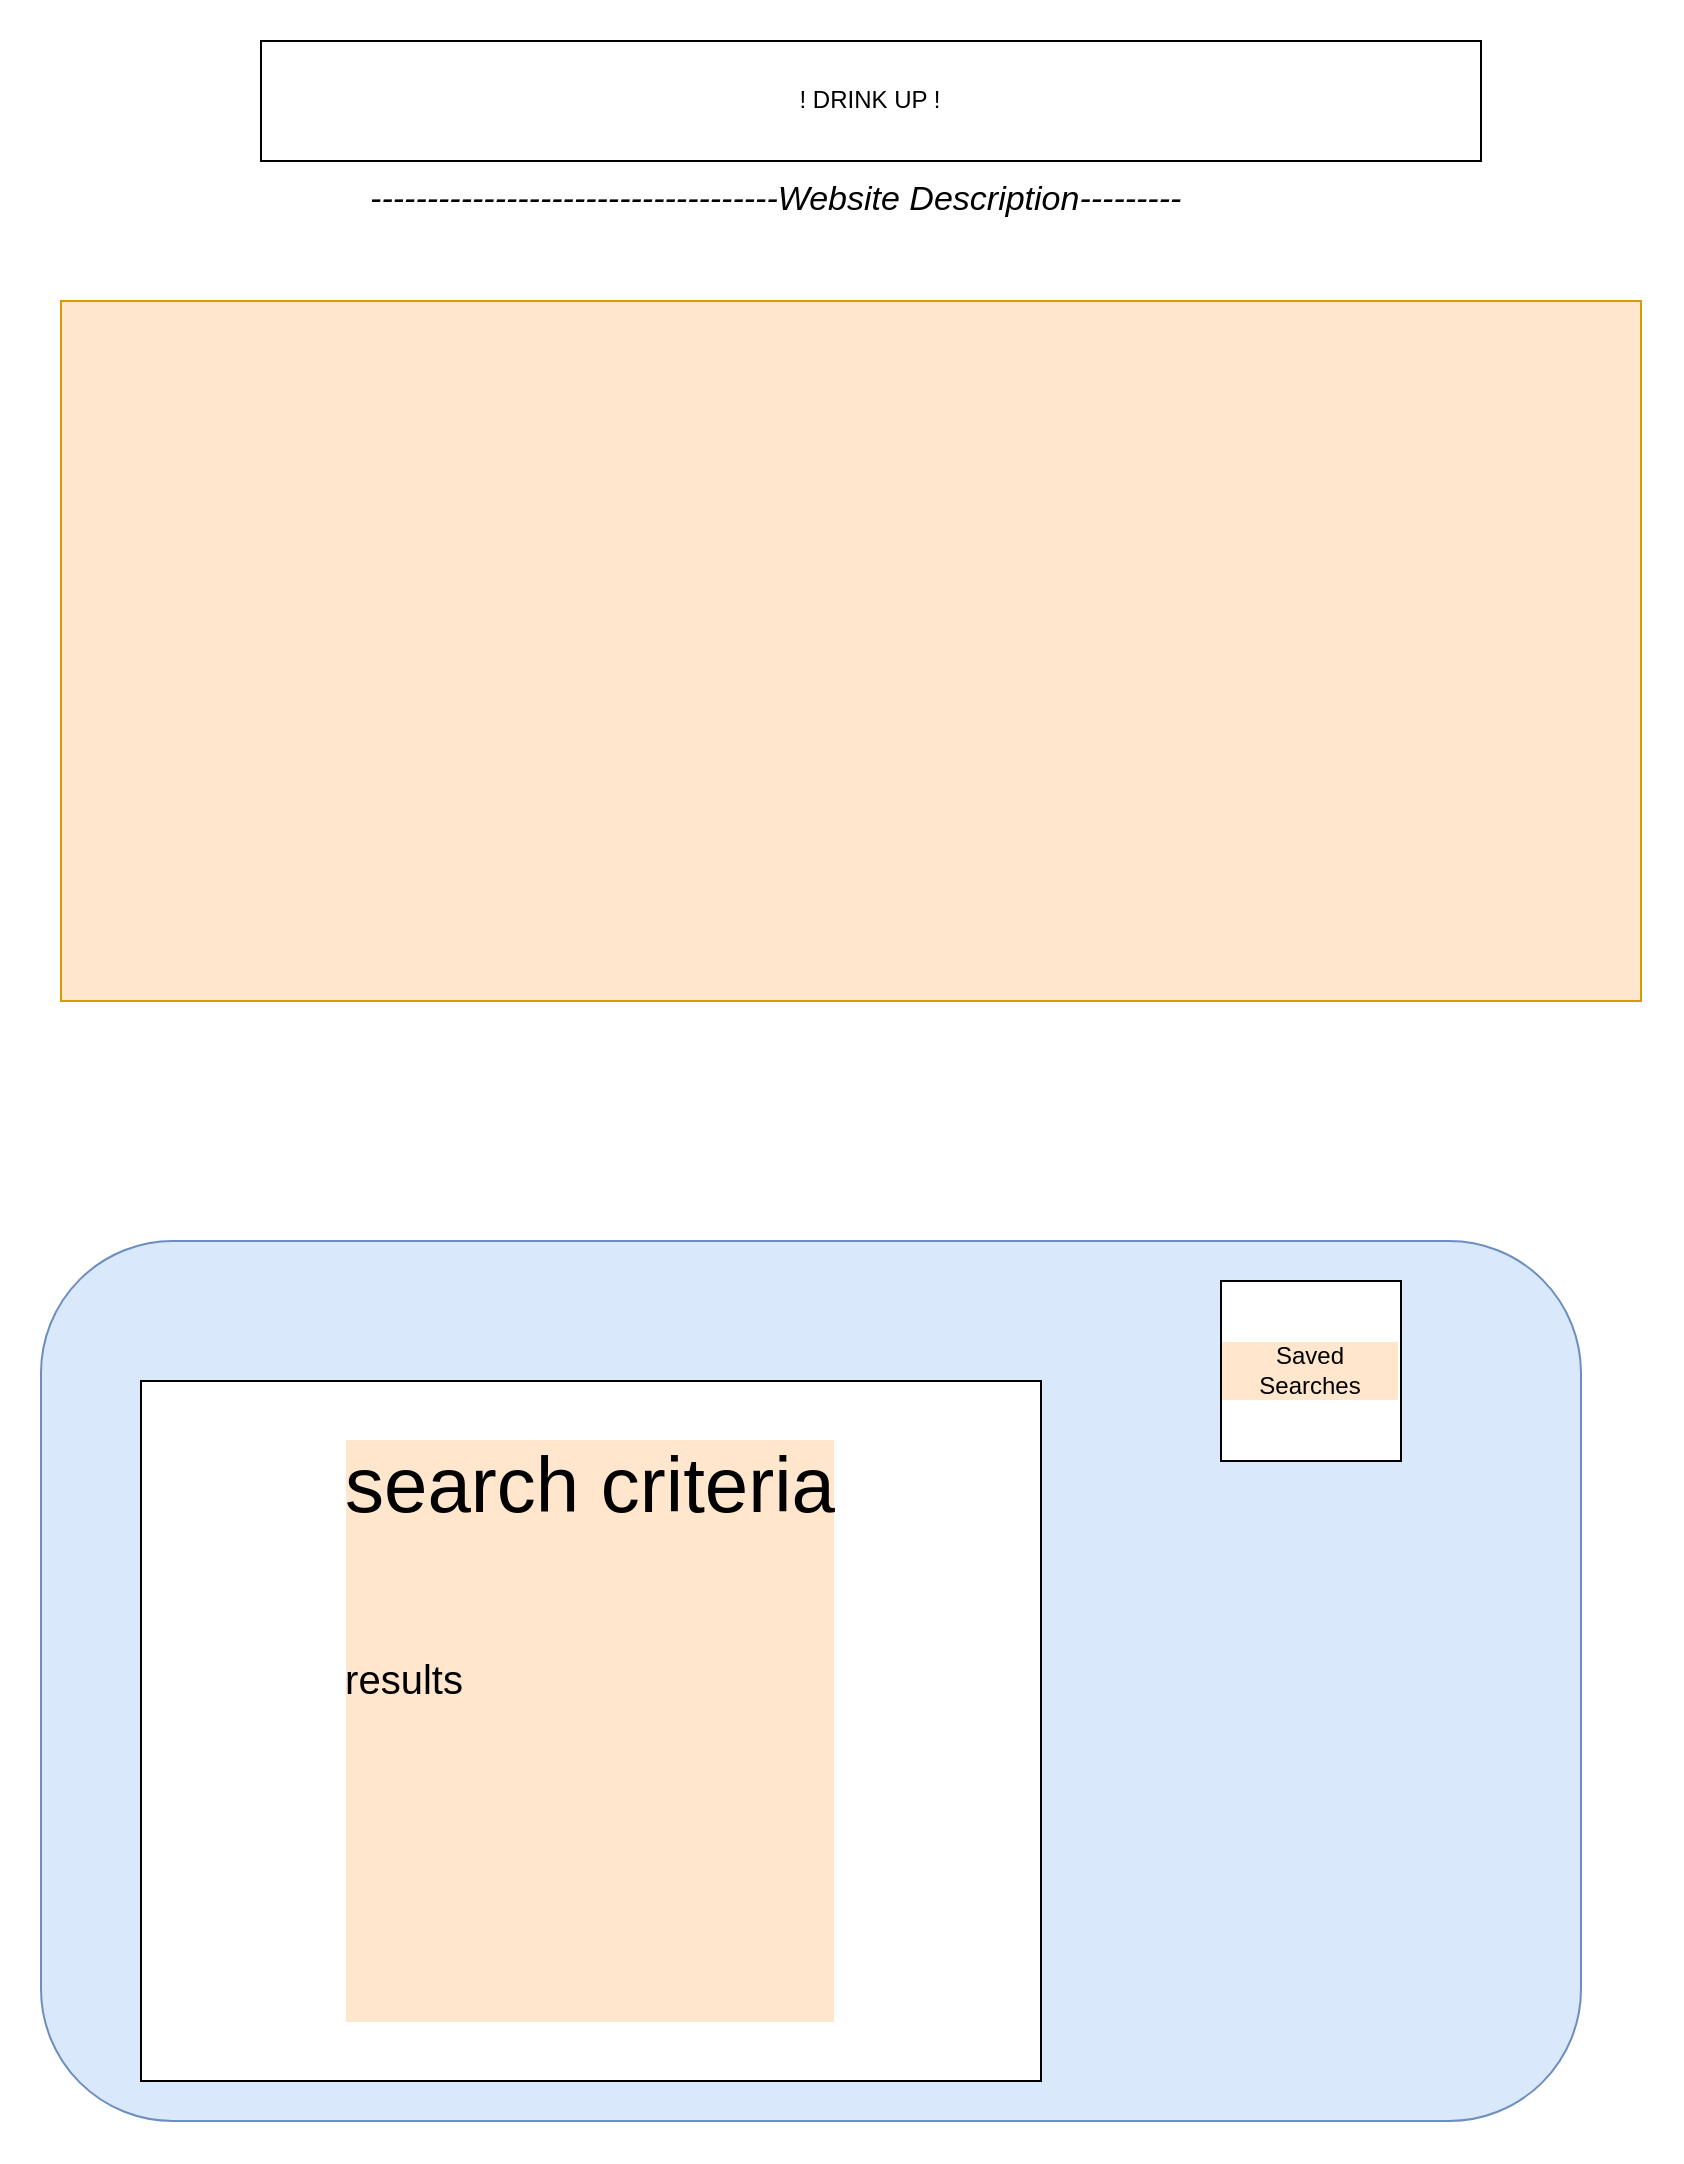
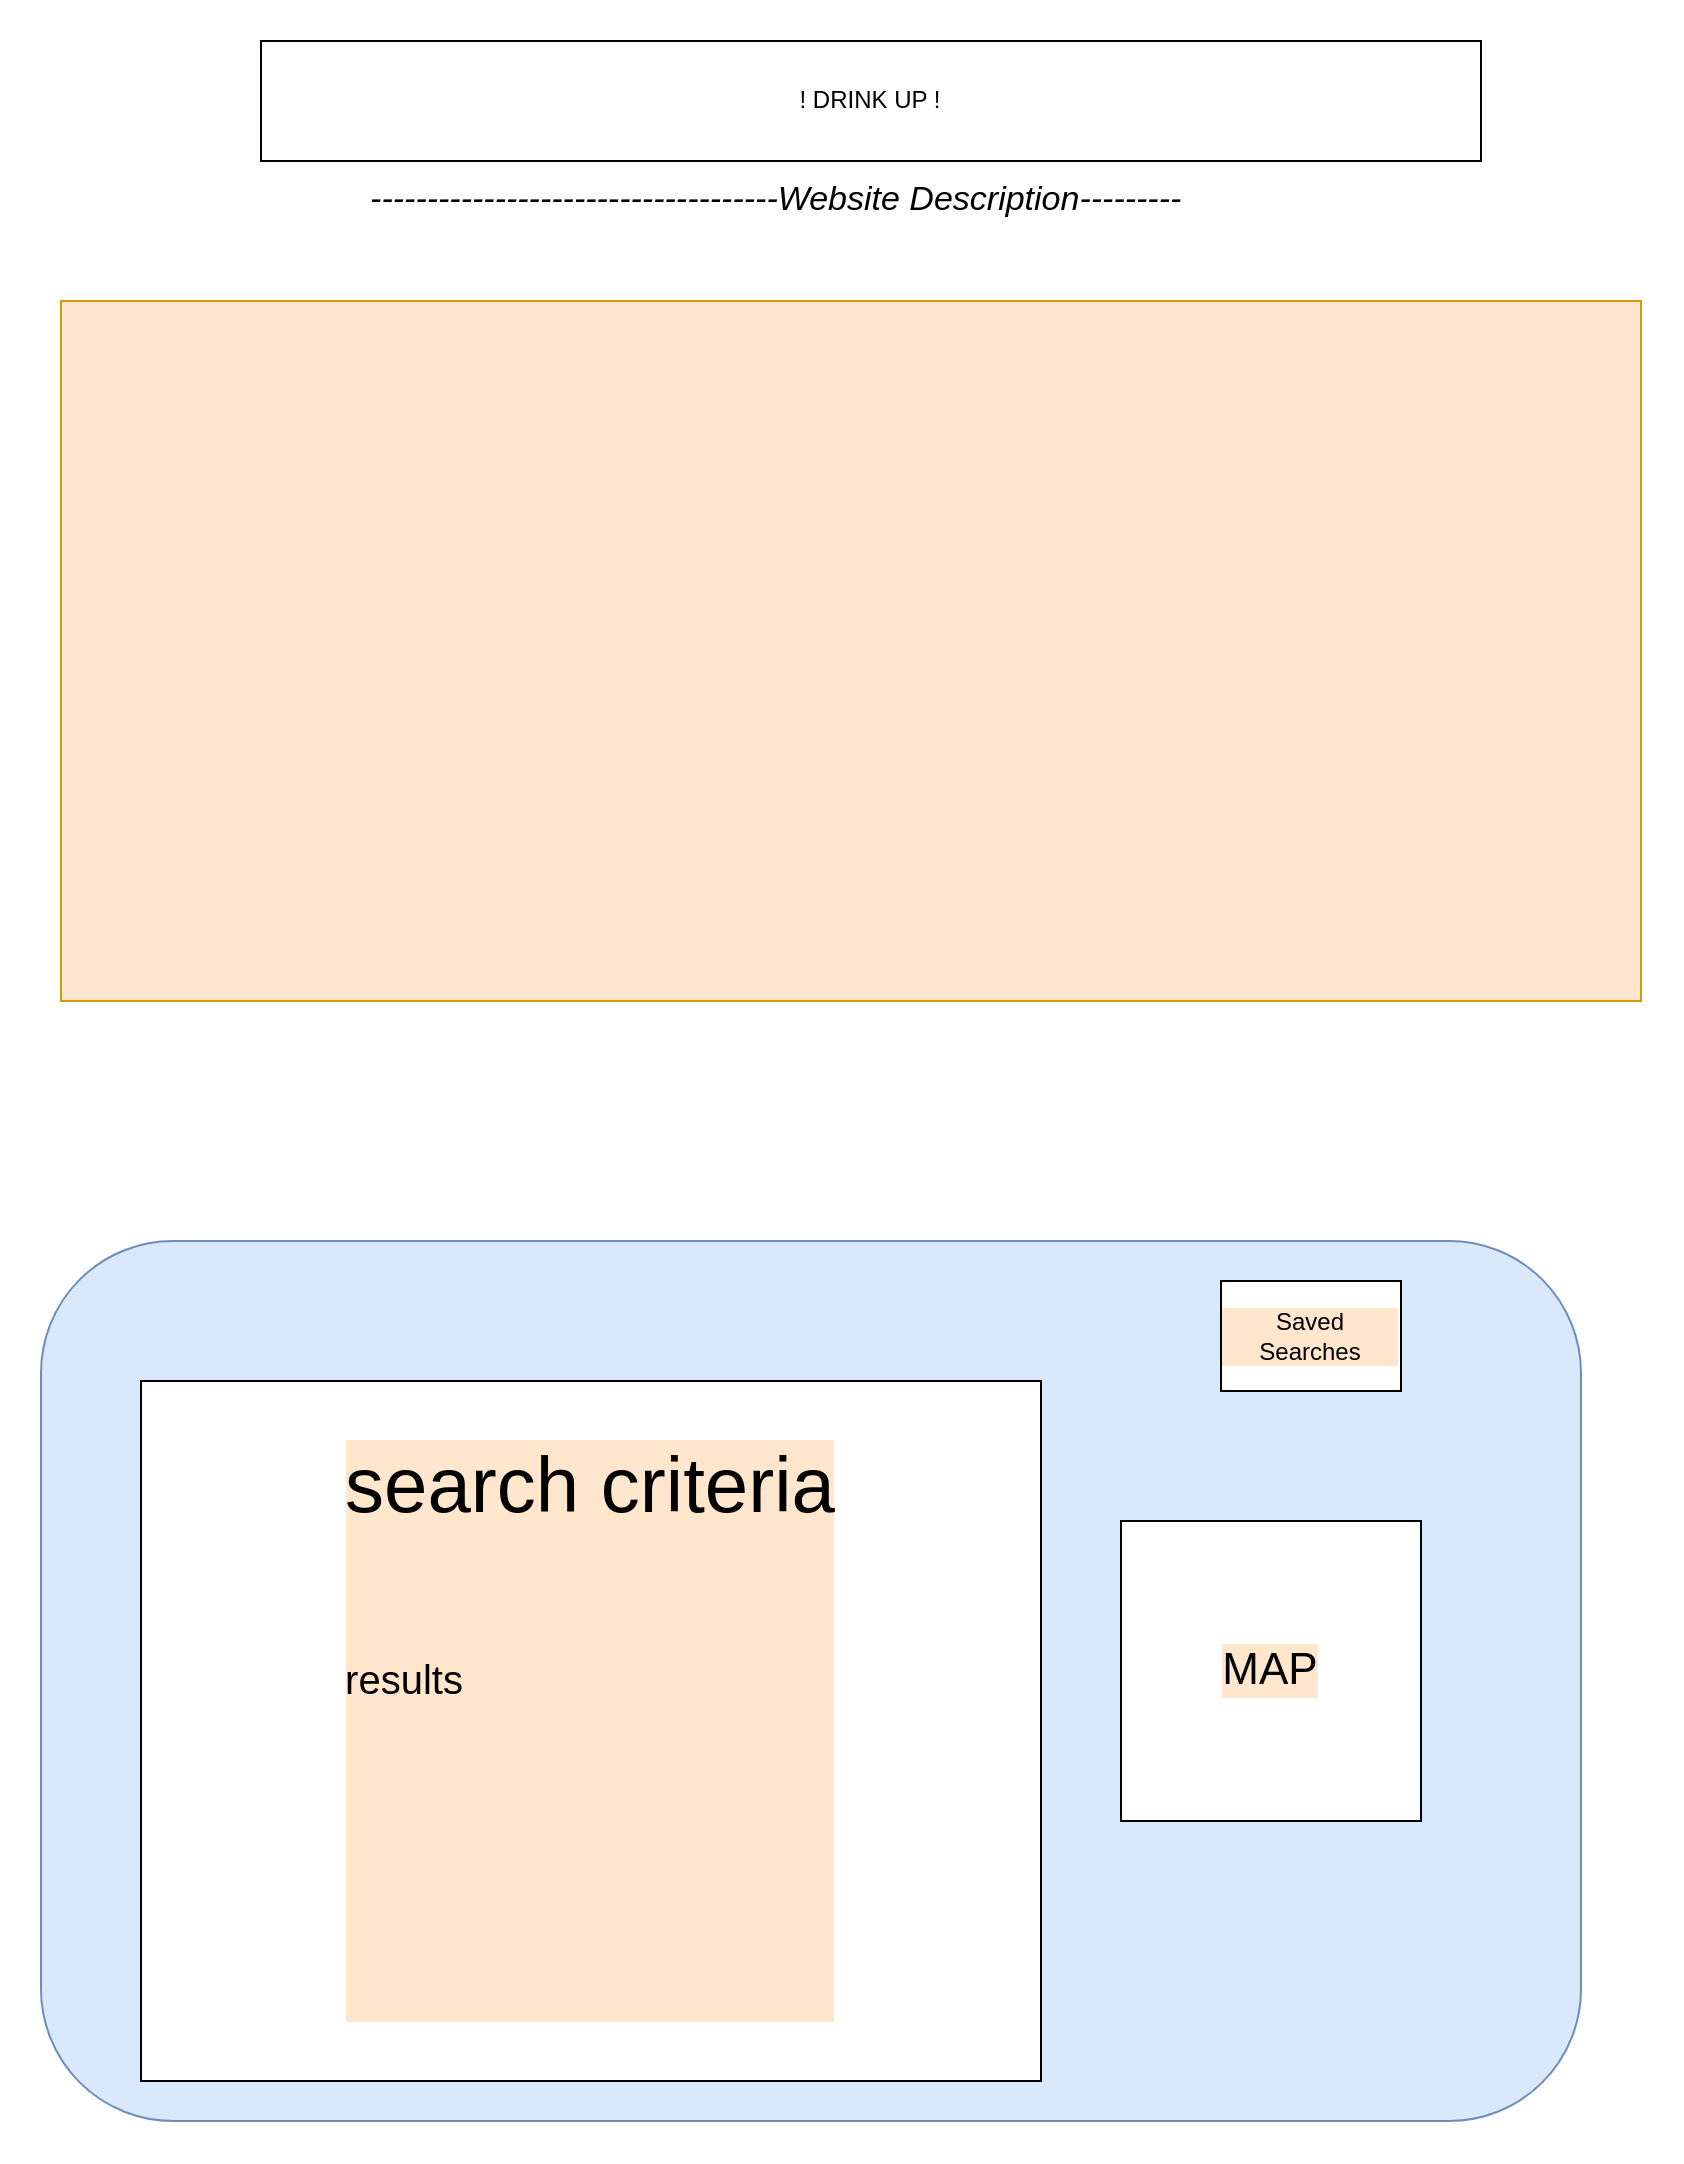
node "Saved Searches": size 180x180 -> 180x110
node "MAP": added
